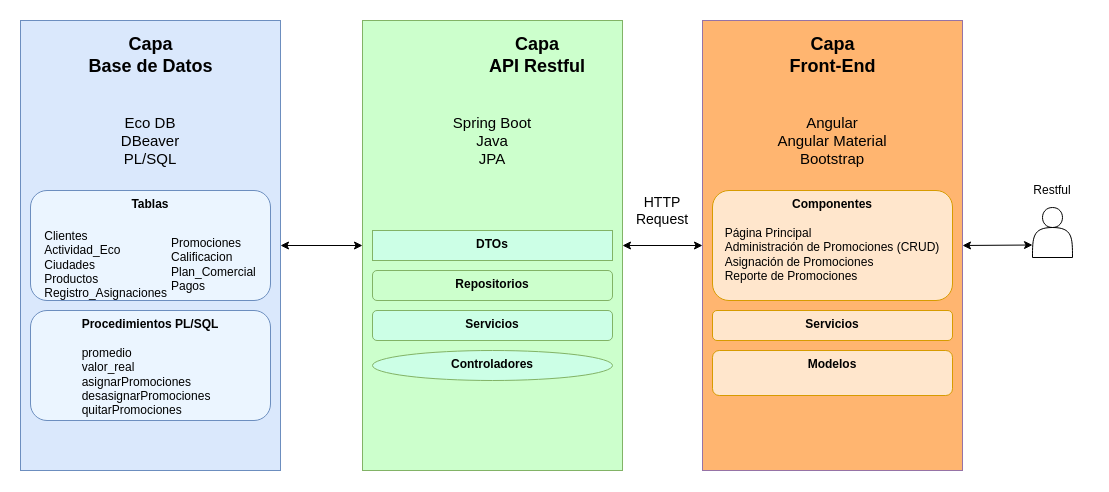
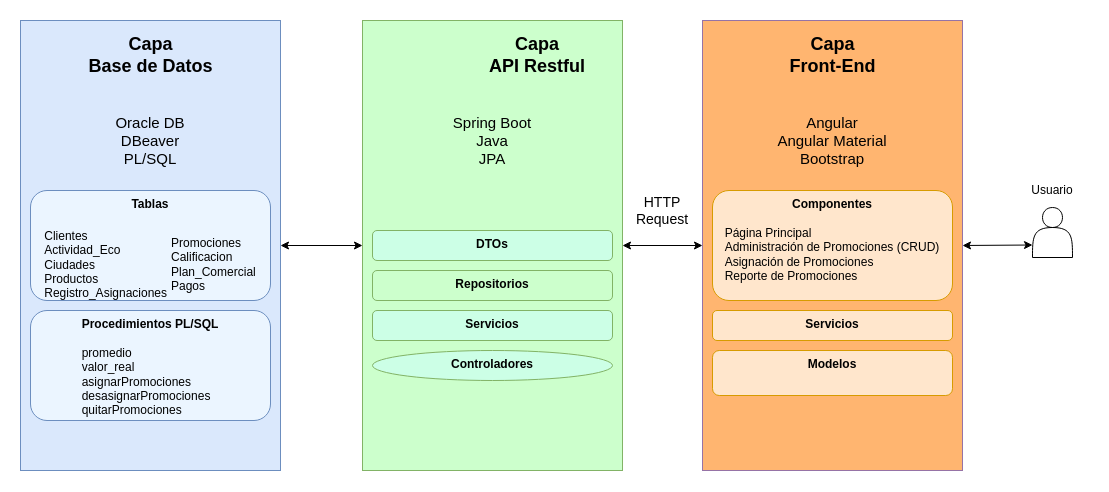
node "Eco DB DBeaver PL/SQL": label "Eco DB DBeaver PL/SQL" -> "Oracle DB DBeaver PL/SQL"
node "Restful": label "Restful" -> "Usuario"
node "DTOs": shape rectangle -> rounded rectangle
